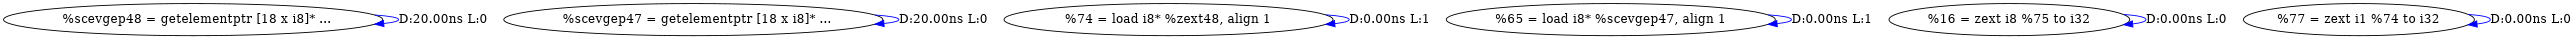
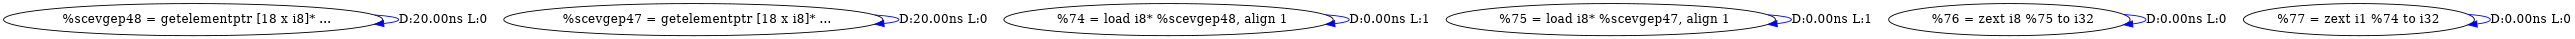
node "%74 = load i8* %zext48, align 1": label "%74 = load i8* %zext48, align 1" -> "%74 = load i8* %scevgep48, align 1"
node "%65 = load i8* %scevgep47, align 1": label "%65 = load i8* %scevgep47, align 1" -> "%75 = load i8* %scevgep47, align 1"
node "%16 = zext i8 %75 to i32": label "%16 = zext i8 %75 to i32" -> "%76 = zext i8 %75 to i32"
